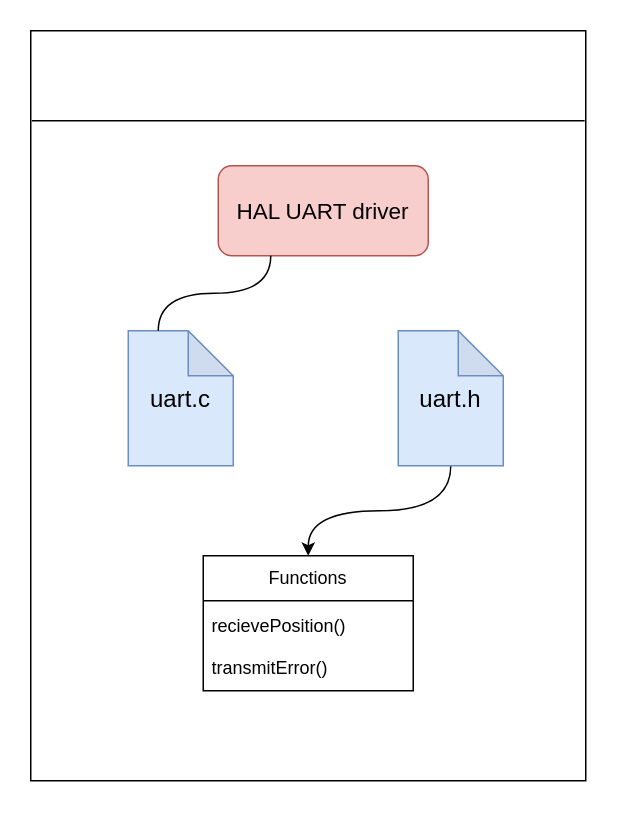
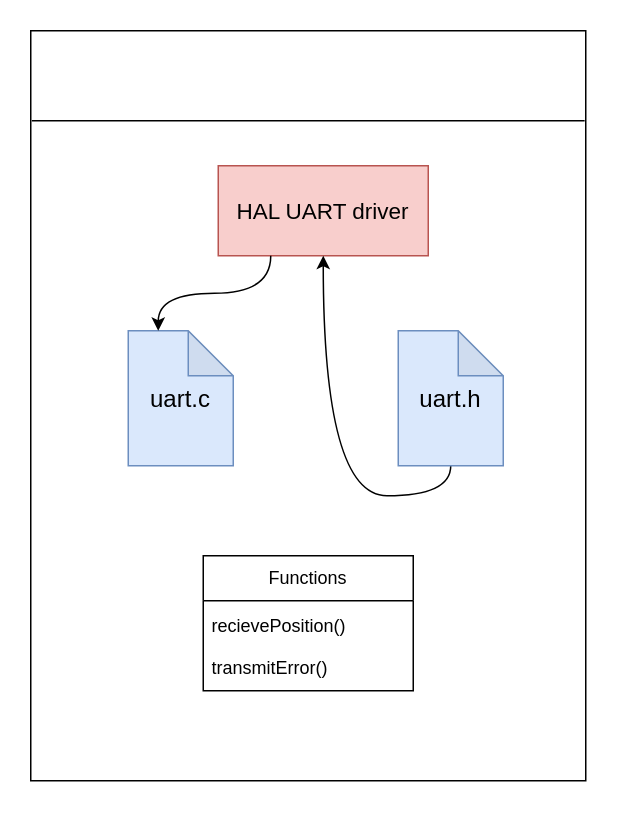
node "HAL UART driver": shape rounded rectangle -> rectangle
edge "HAL UART driver" -- "uart.c": arrowhead none -> classic
edge "uart.h" -> "Functions": now "uart.h" -> "HAL UART driver"
